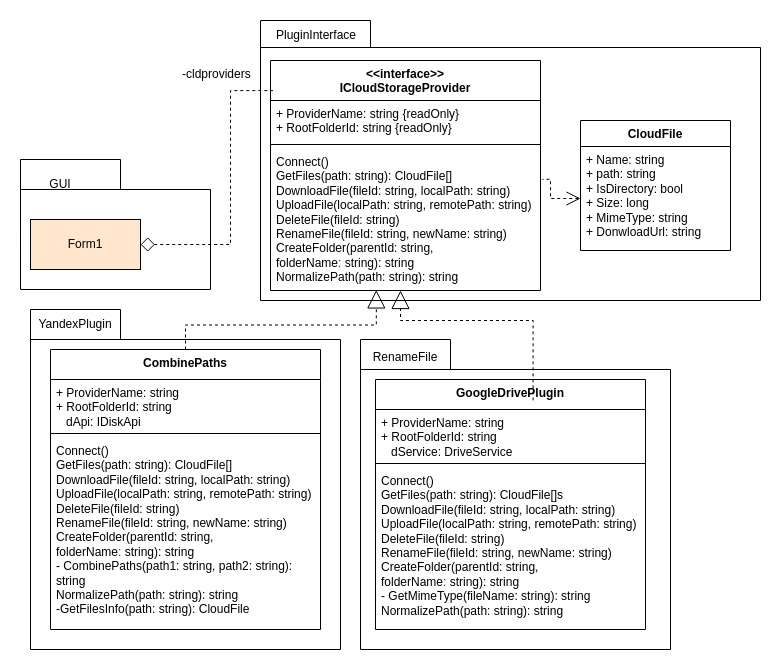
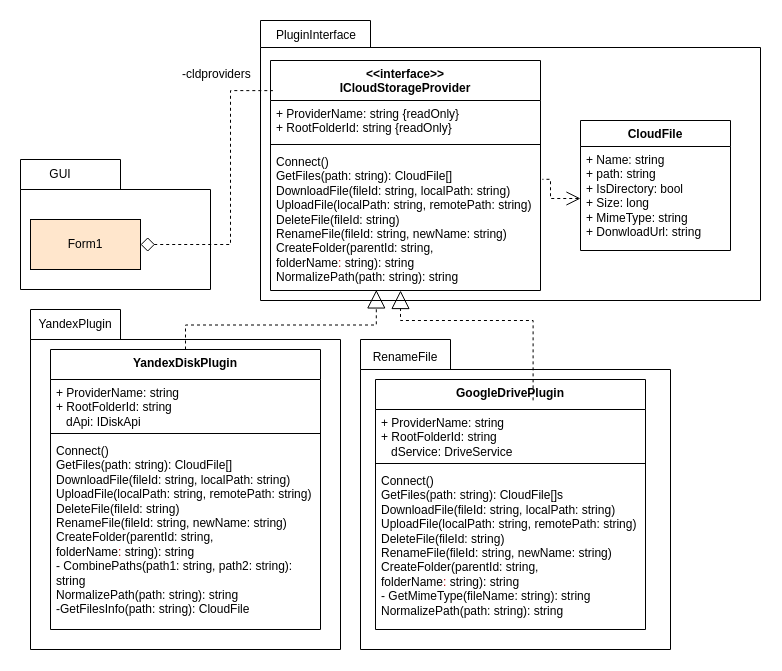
node "GUI": moved (61, 185) -> (61, 175)
node "CombinePaths": label "CombinePaths" -> "YandexDiskPlugin"
